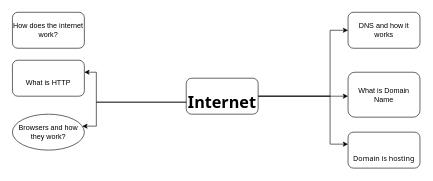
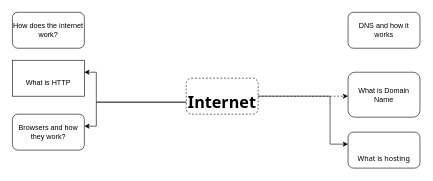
edge "Internet" -> "DNS and how it works": removed
node "What is HTTP": shape rounded rectangle -> rectangle
node "Internet": style solid -> dashed
edge "Internet" -> "What is Domain Name": style solid -> dashed
node "Browsers and how they work?": shape ellipse -> rounded rectangle
node "Domain is hosting": label "Domain is hosting" -> "What is hosting"
